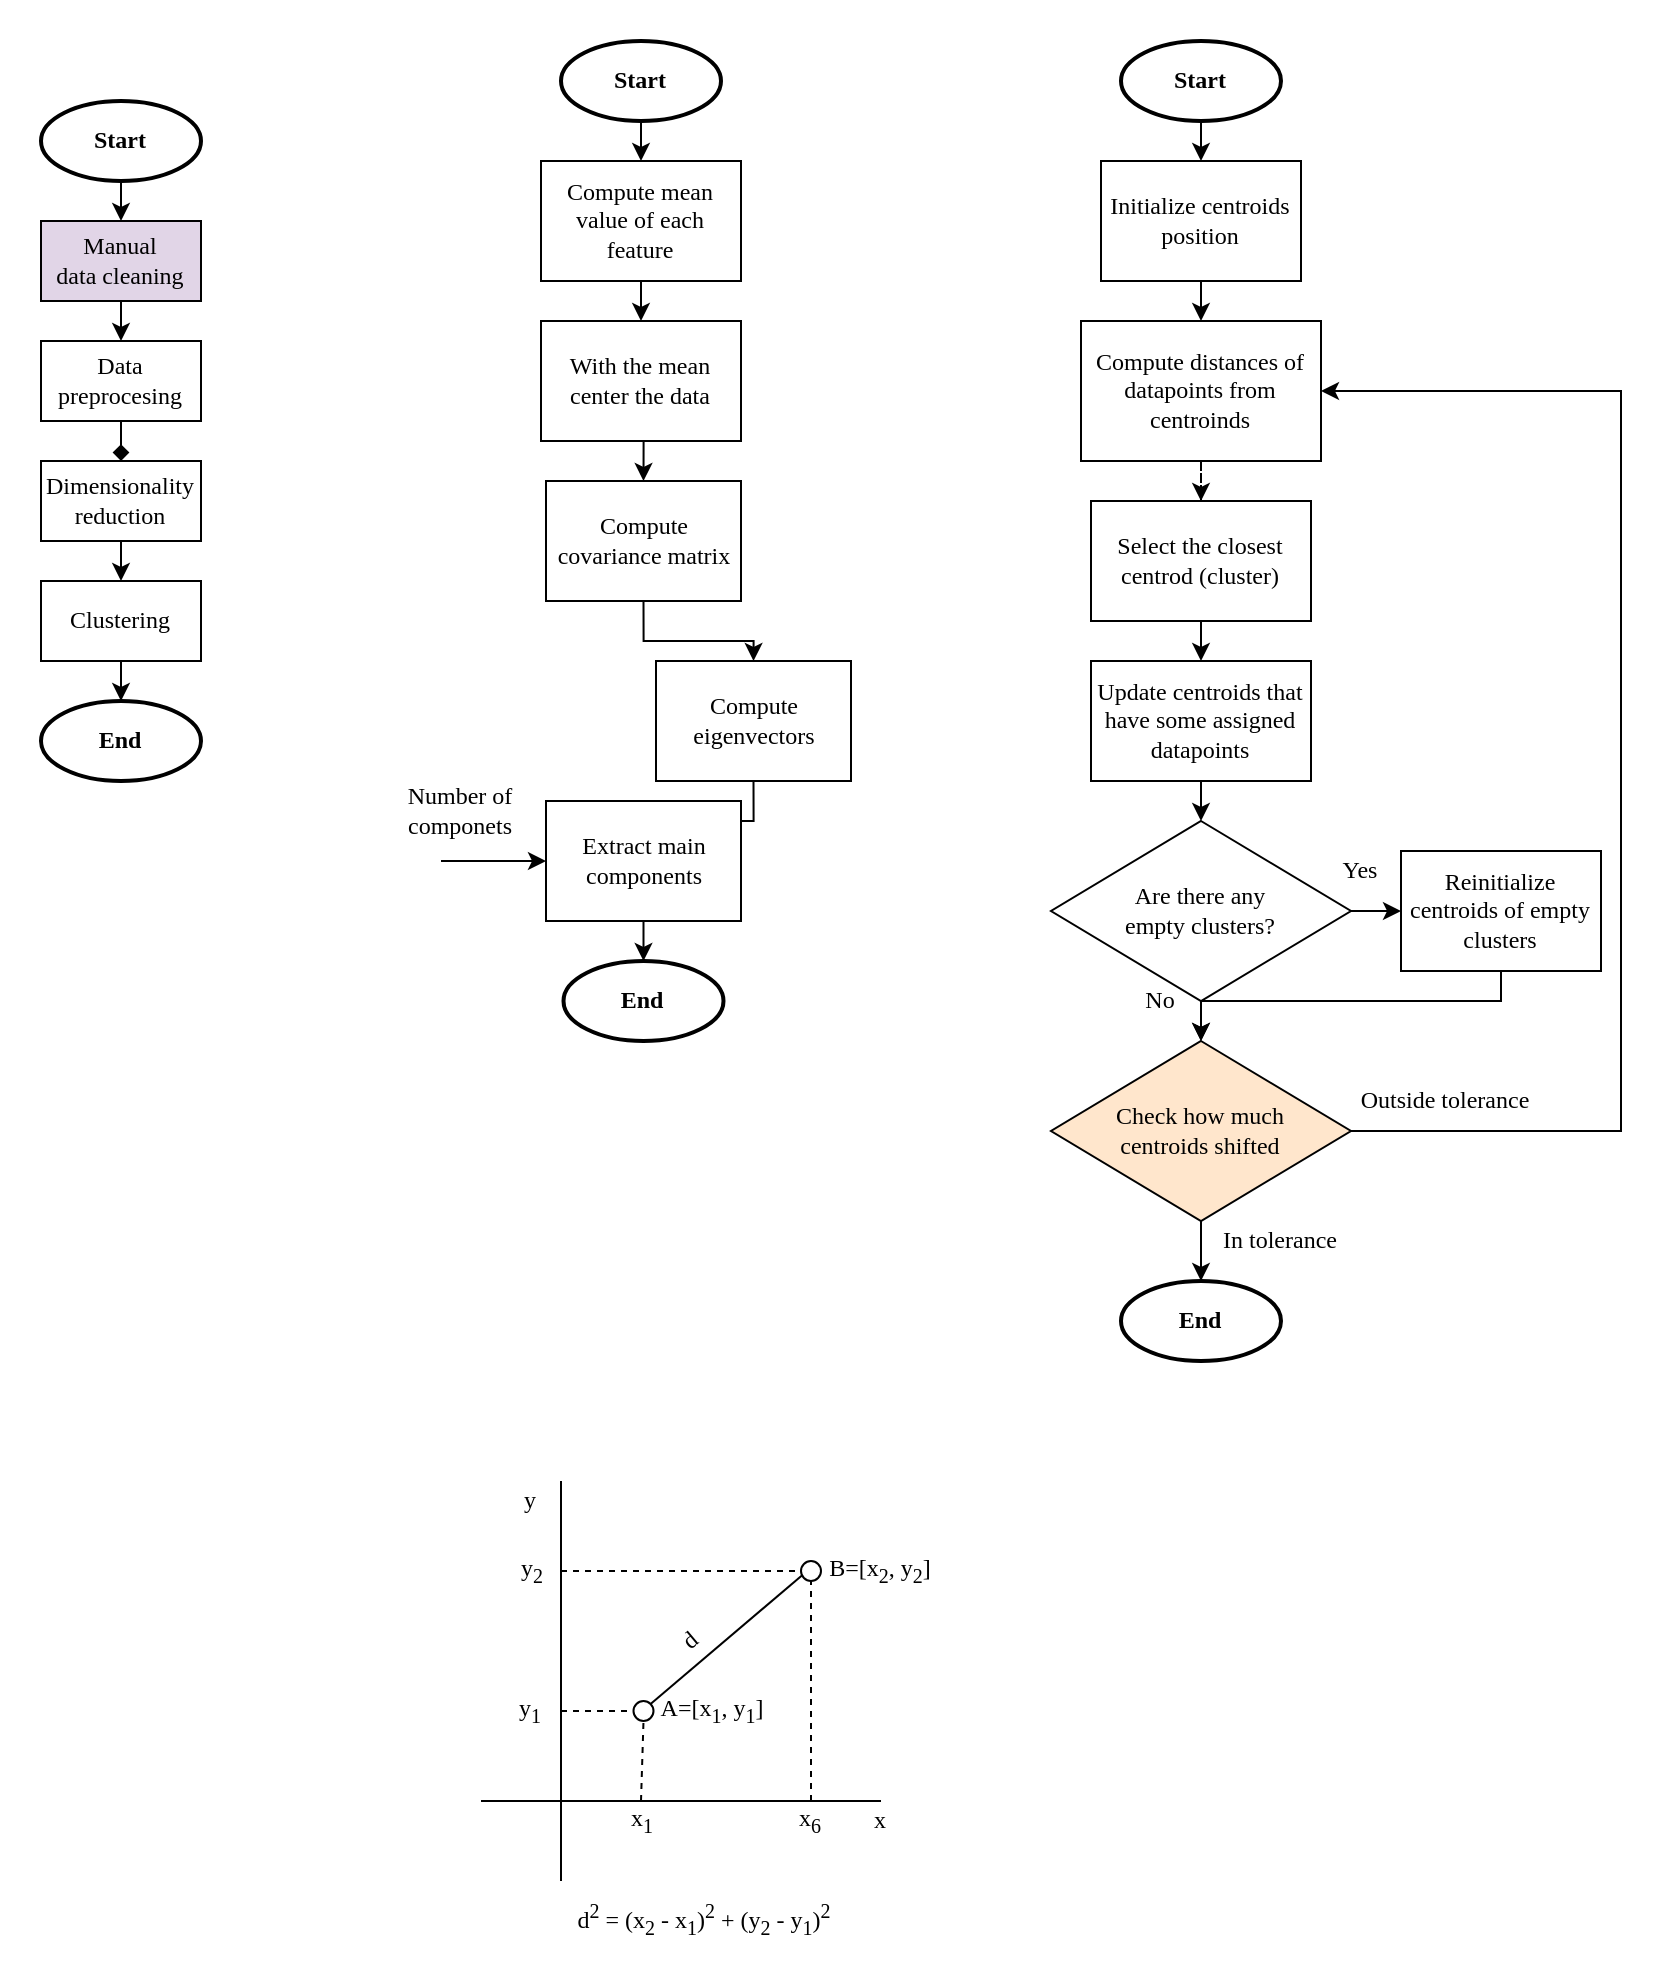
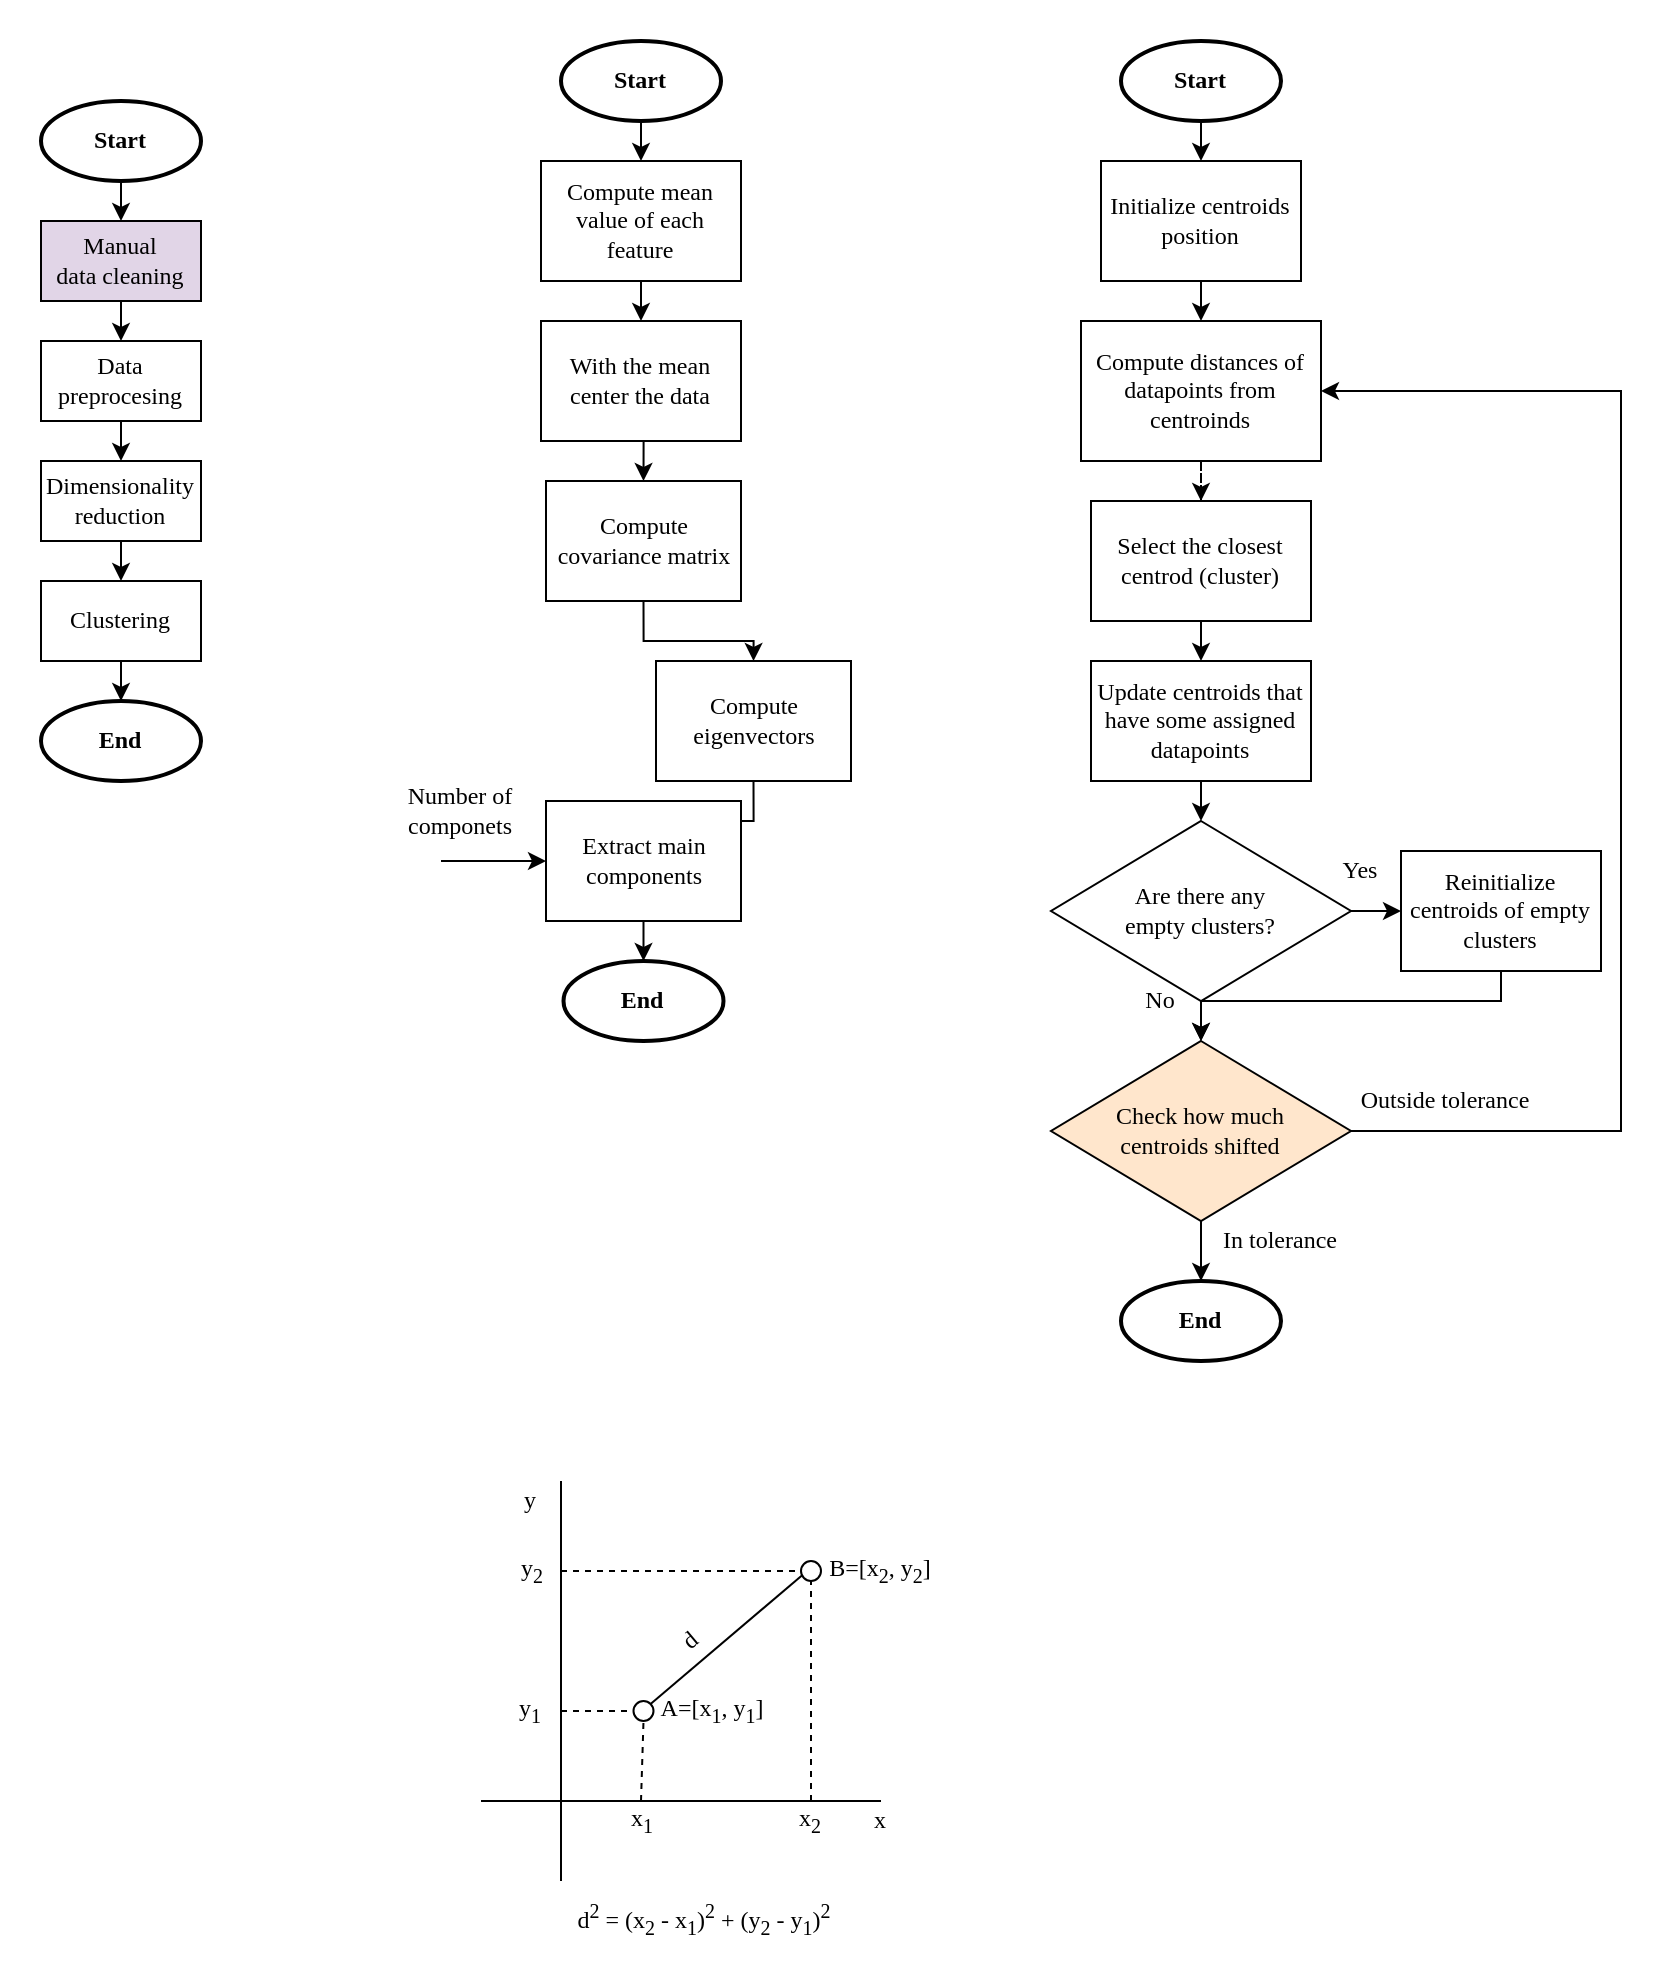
edge "Data preprocesing" -> "Dimensionality reduction": arrowhead diamond -> classic
node "x6": label "x6" -> "x2"
